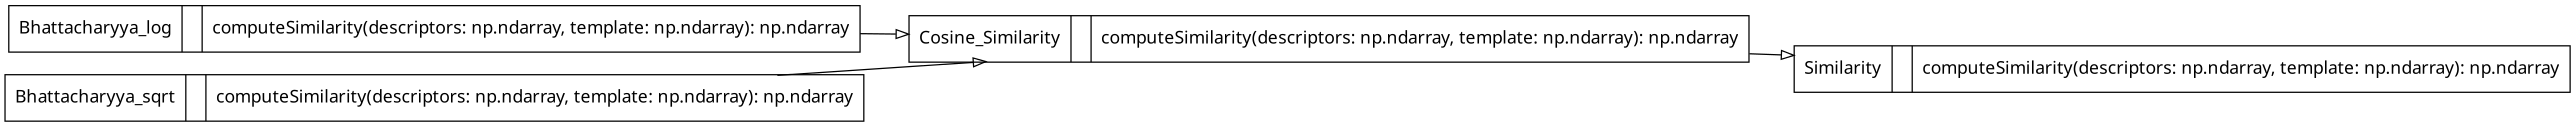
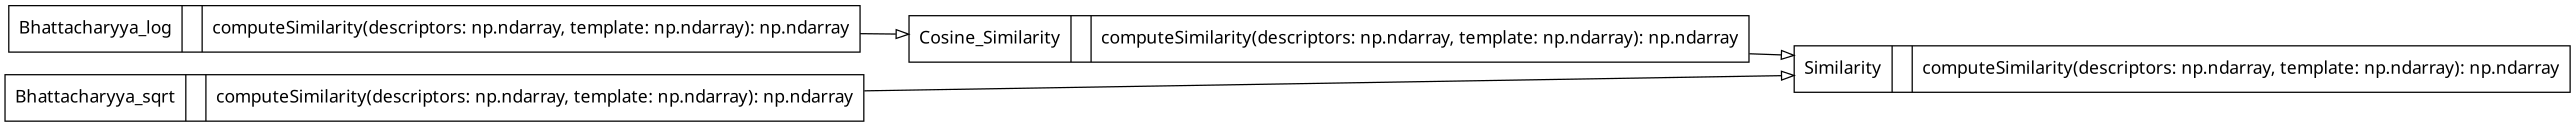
edge "Bhattacharyya_sqrt" -> "Cosine_Similarity": now "Bhattacharyya_sqrt" -> "Similarity"
